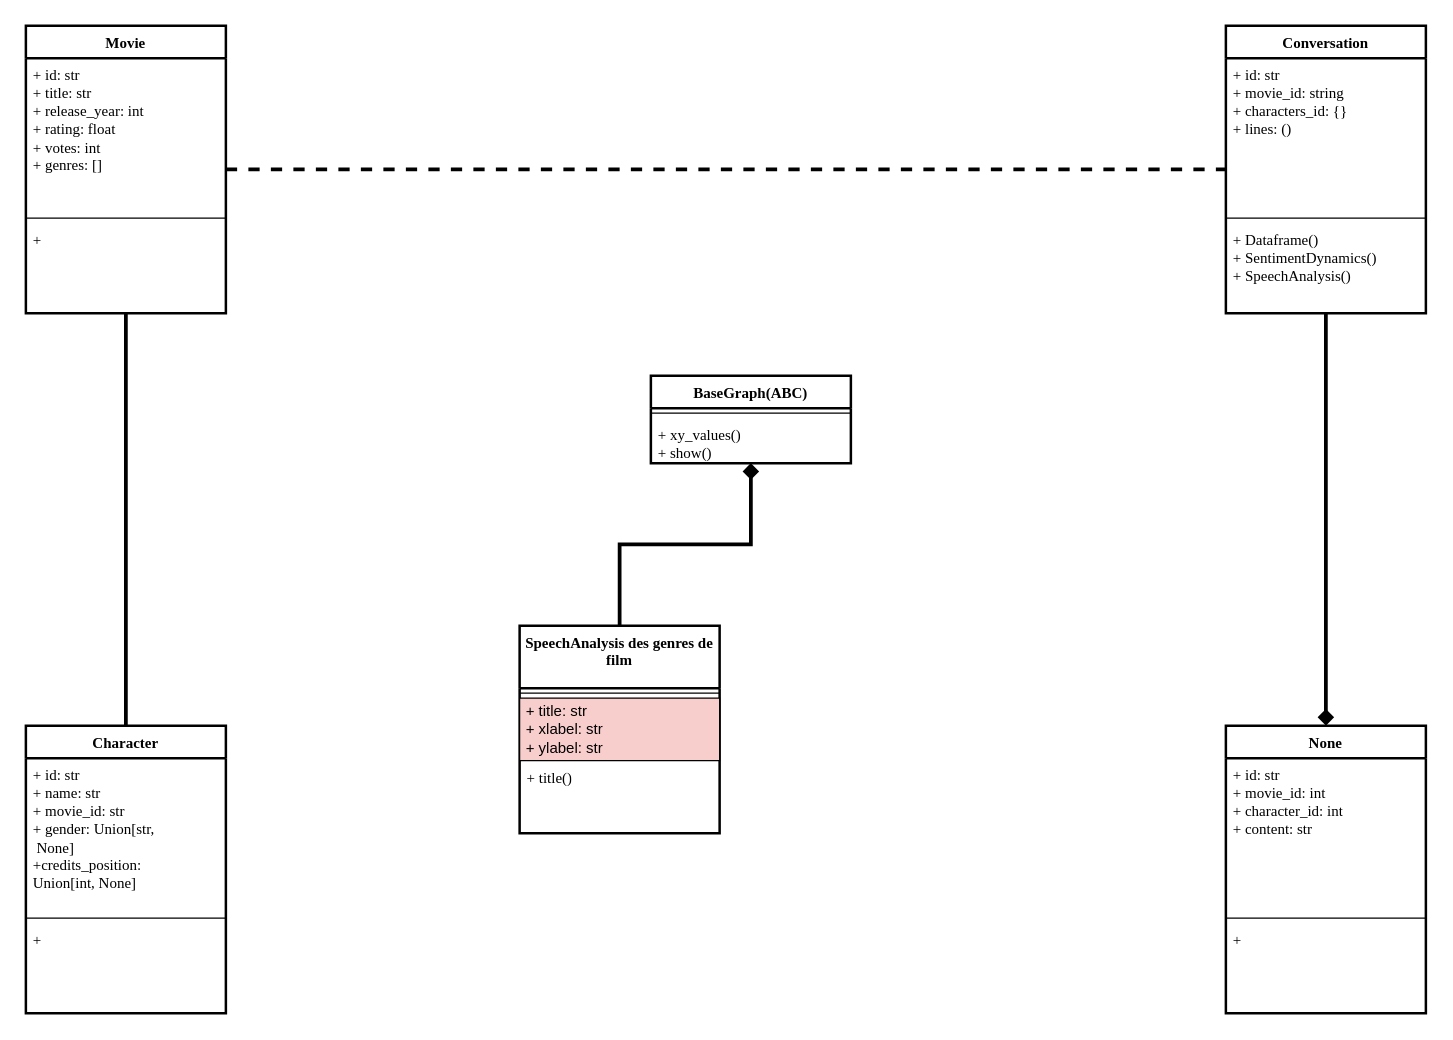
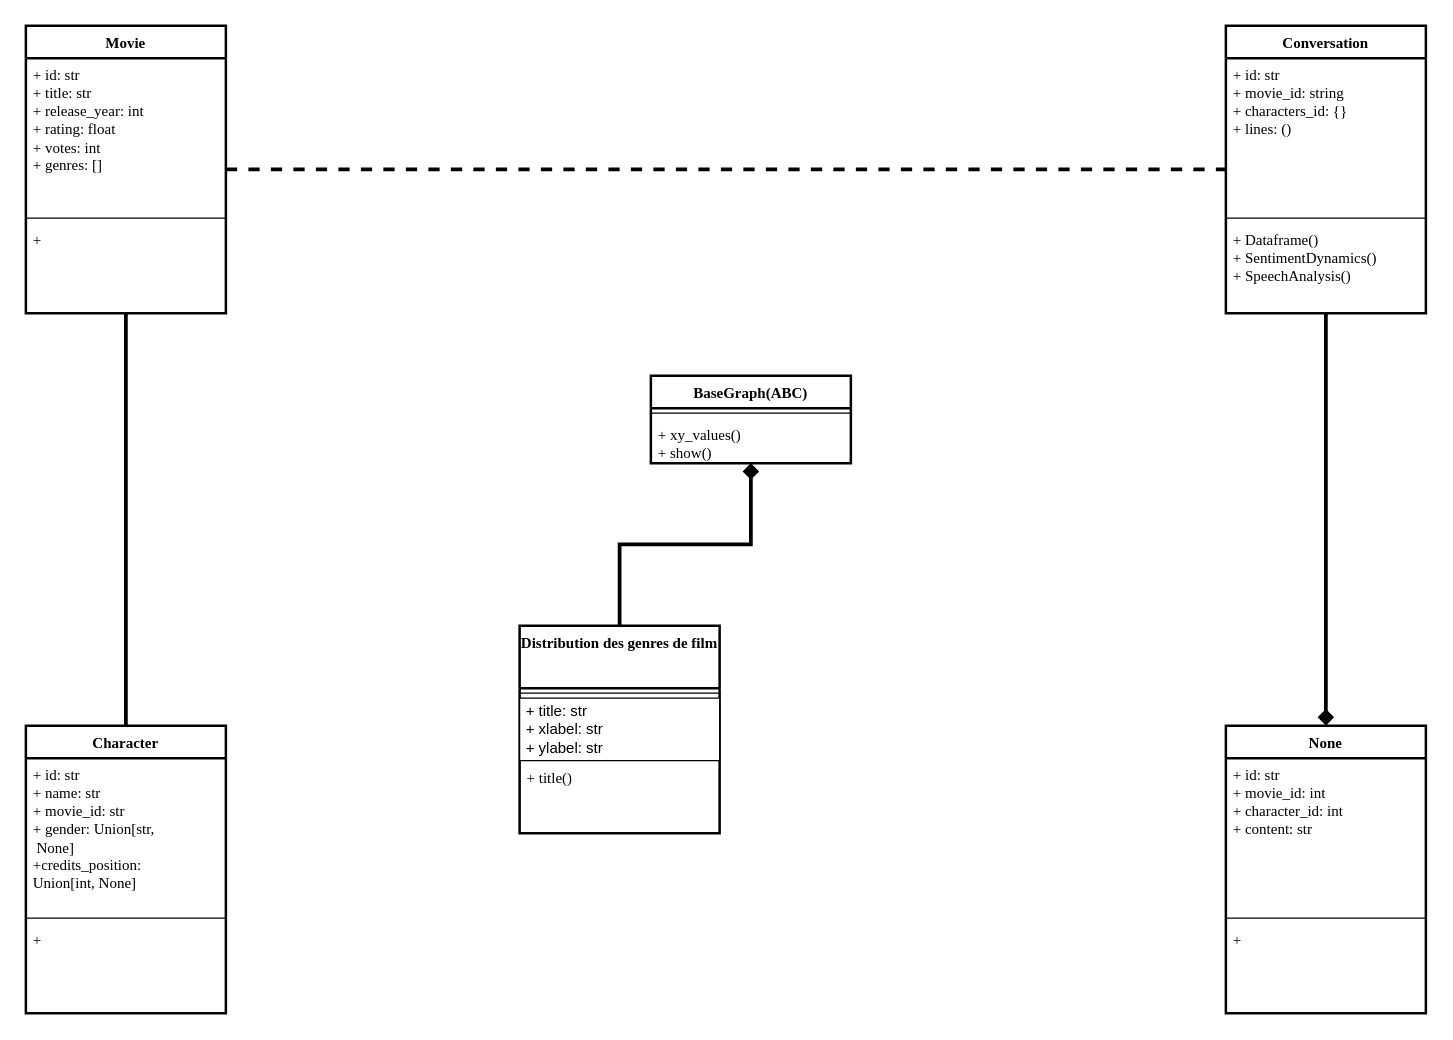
node "SpeechAnalysis des genres de film": label "SpeechAnalysis des genres de film" -> "Distribution des genres de film"
node "+ title: str + xlabel: str + ylabel: str": fillcolor #f8cecc -> #ffffff
